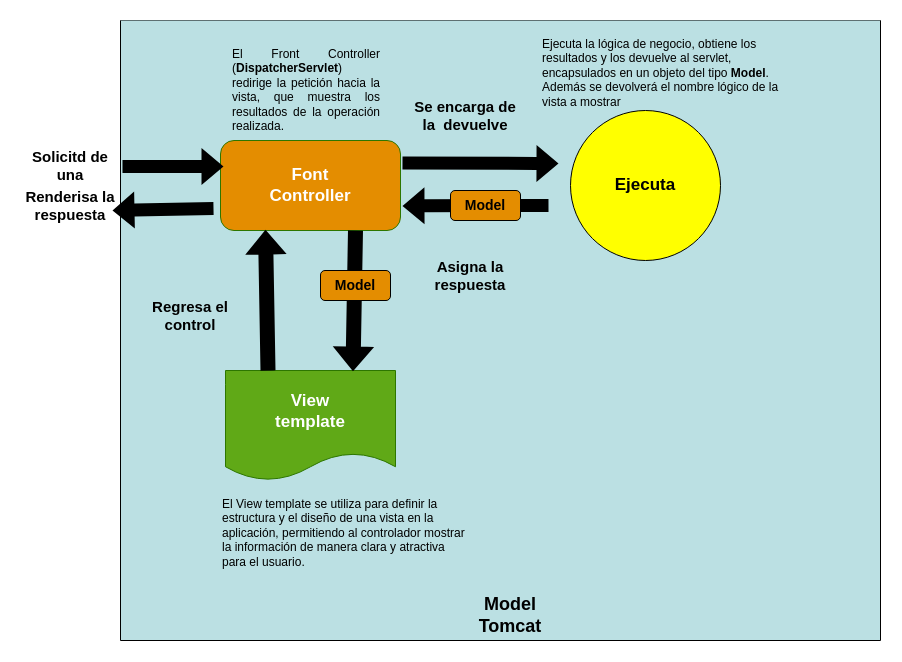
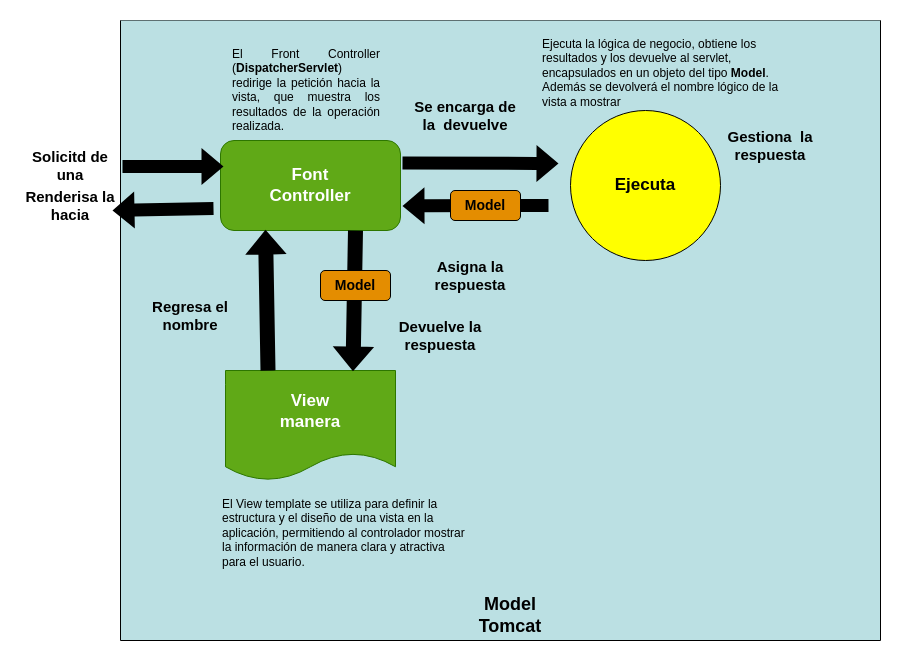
node "Gestiona la respuesta": added
node "Font Controller": fillcolor #e48d00 -> #60a917
node "Renderisa la respuesta": label "Renderisa la respuesta" -> "Renderisa la hacia"
node "Regresa el control": label "Regresa el control" -> "Regresa el nombre"
node "Devuelve la respuesta": added
node "Viewtemplate": label "Viewtemplate" -> "Viewmanera"
